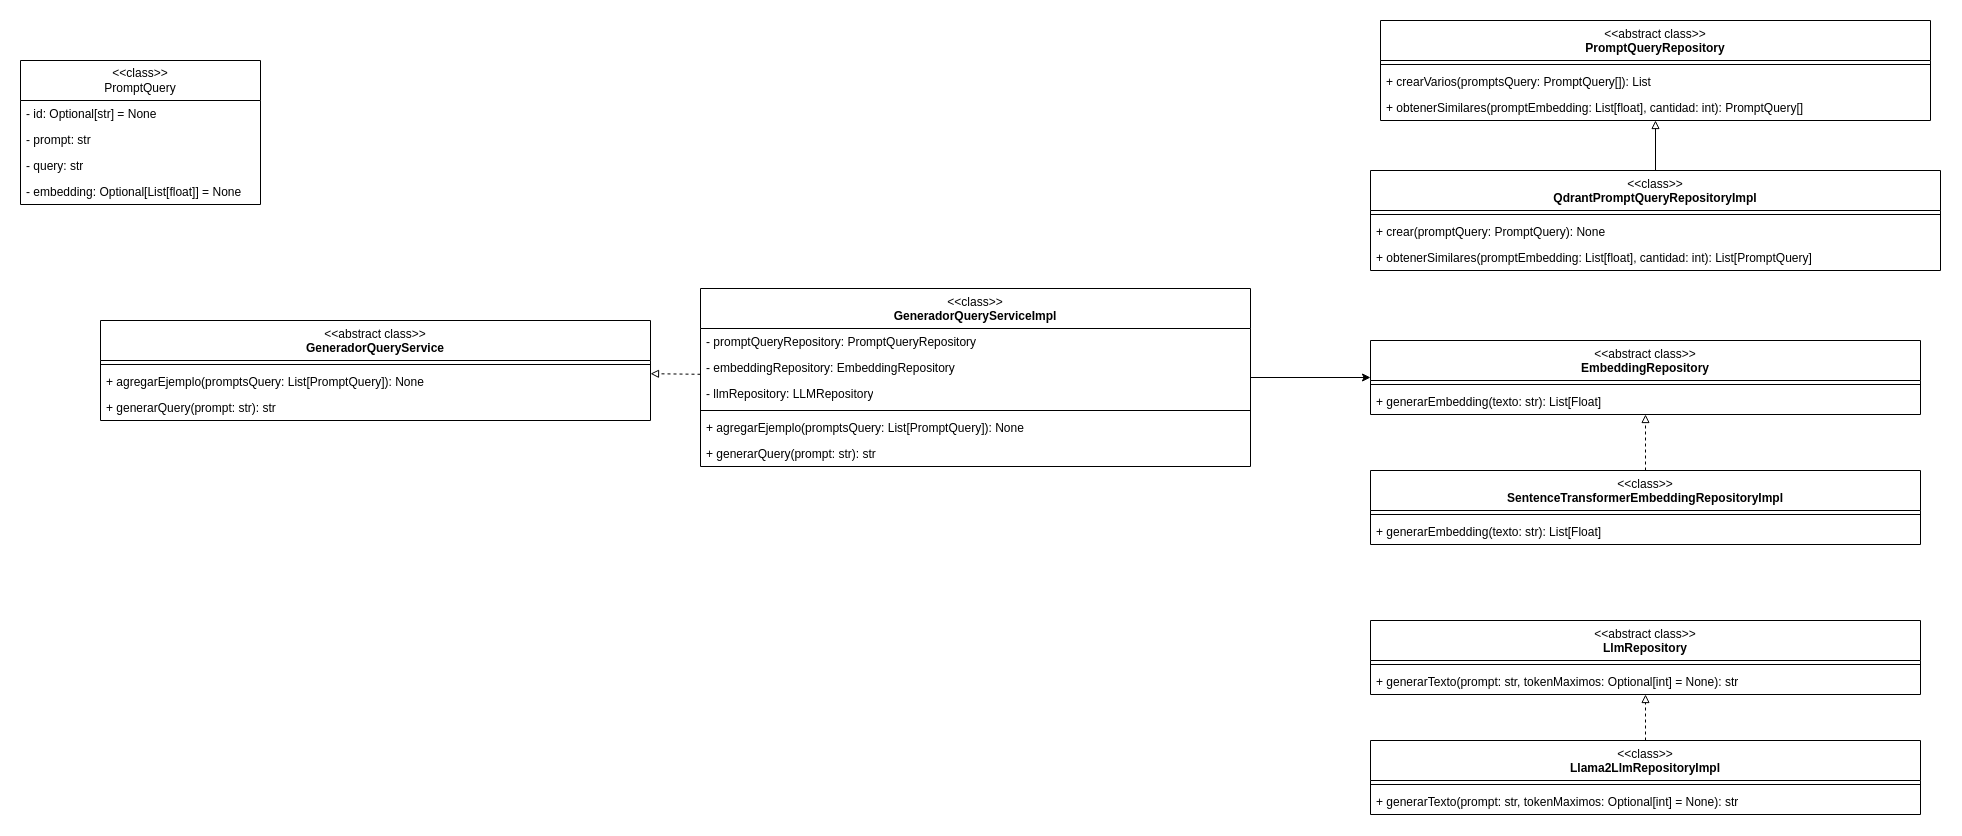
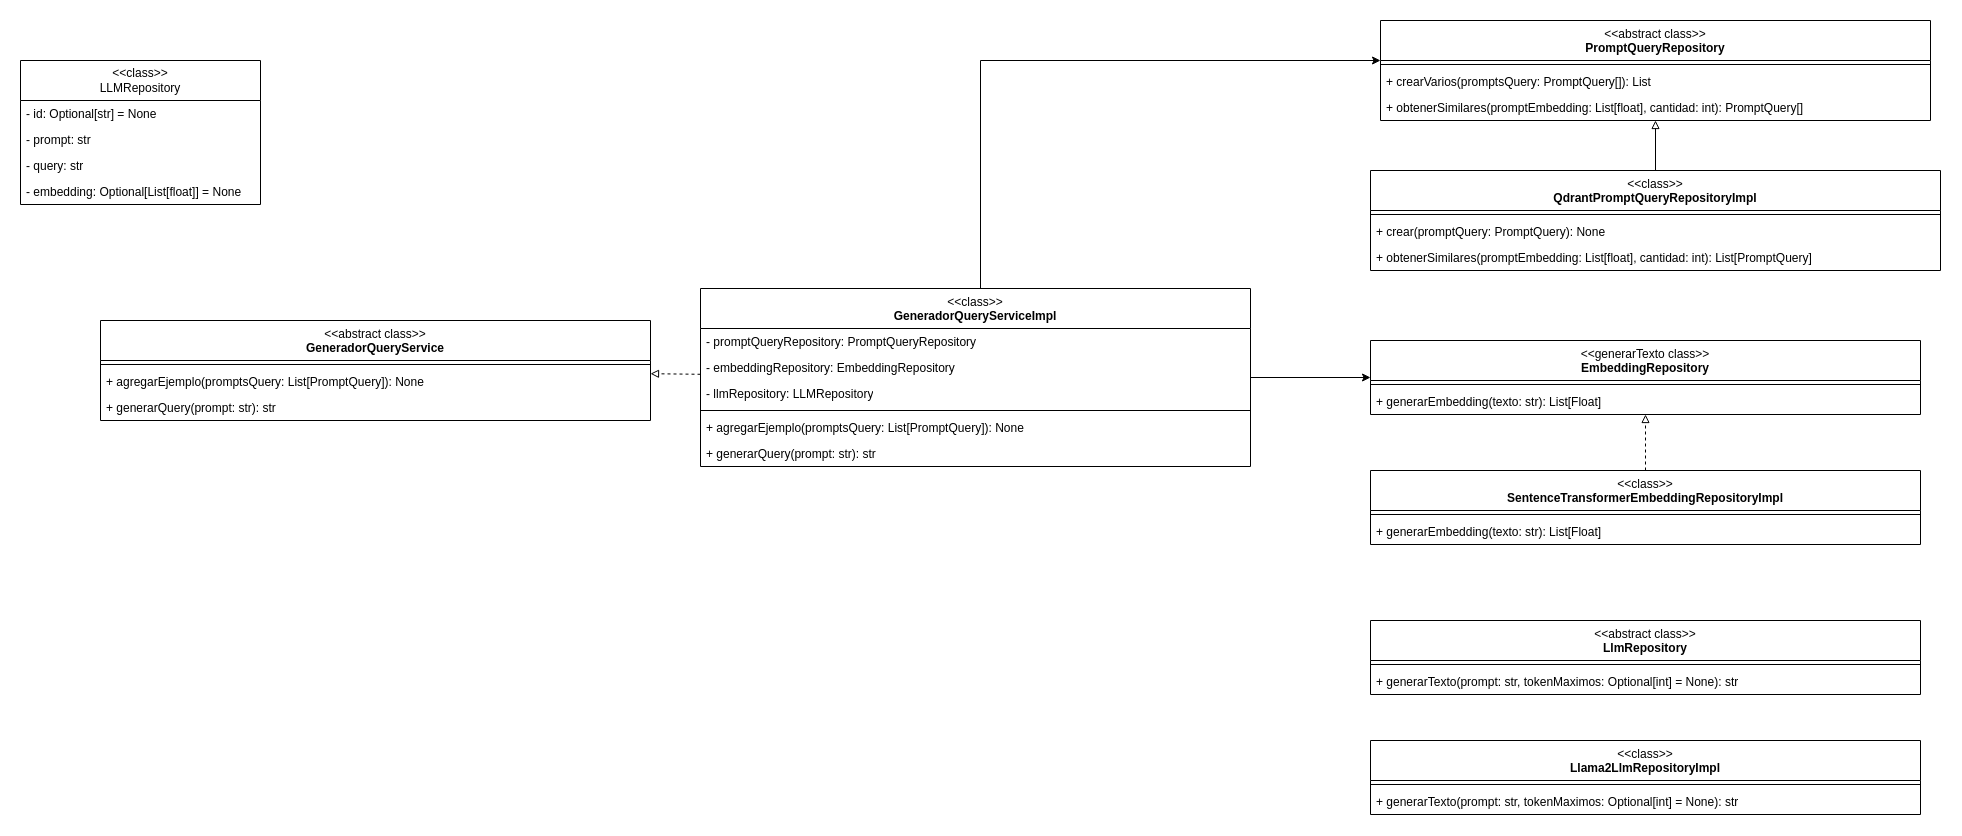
edge "<<class>> GeneradorQueryServiceImpl" -> "<<abstract class>> PromptQueryRepository": added
node "<<class>> PromptQuery": label "<<class>> PromptQuery" -> "<<class>> LLMRepository"
node "<<abstract class>> EmbeddingRepository": label "<<abstract class>> EmbeddingRepository" -> "<<generarTexto class>> EmbeddingRepository"
edge "<<class>> Llama2LlmRepositoryImpl" -> "<<abstract class>> LlmRepository": removed
